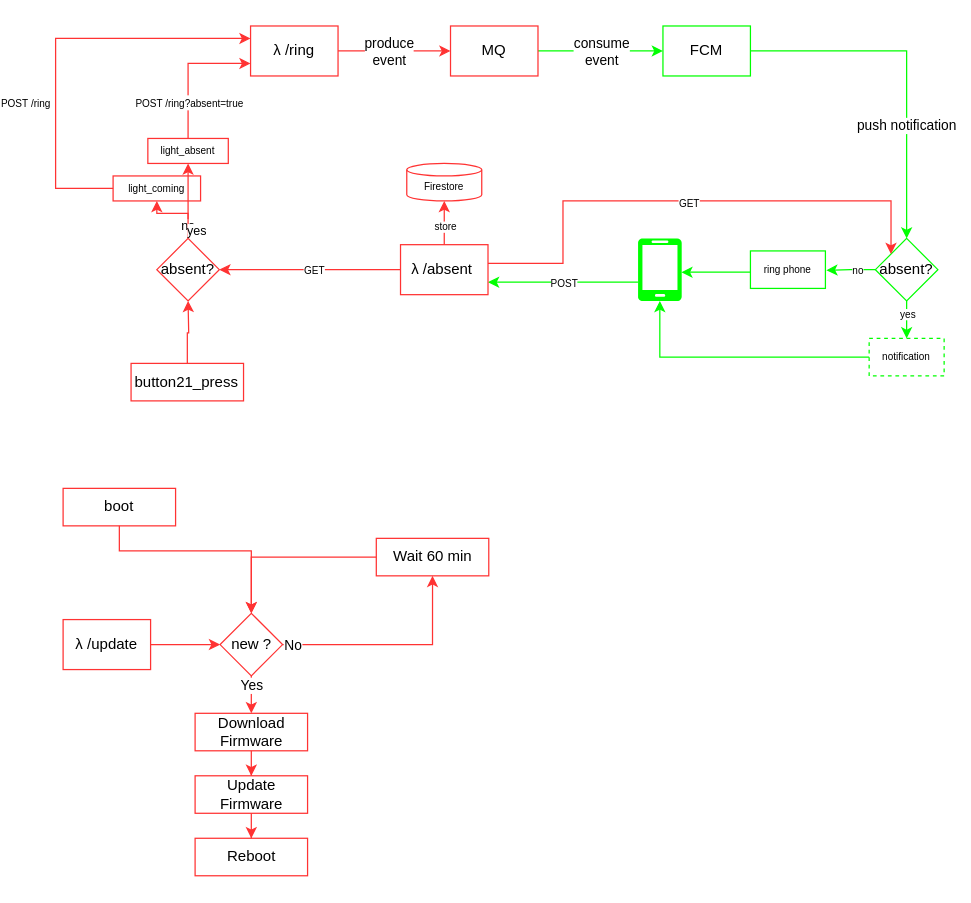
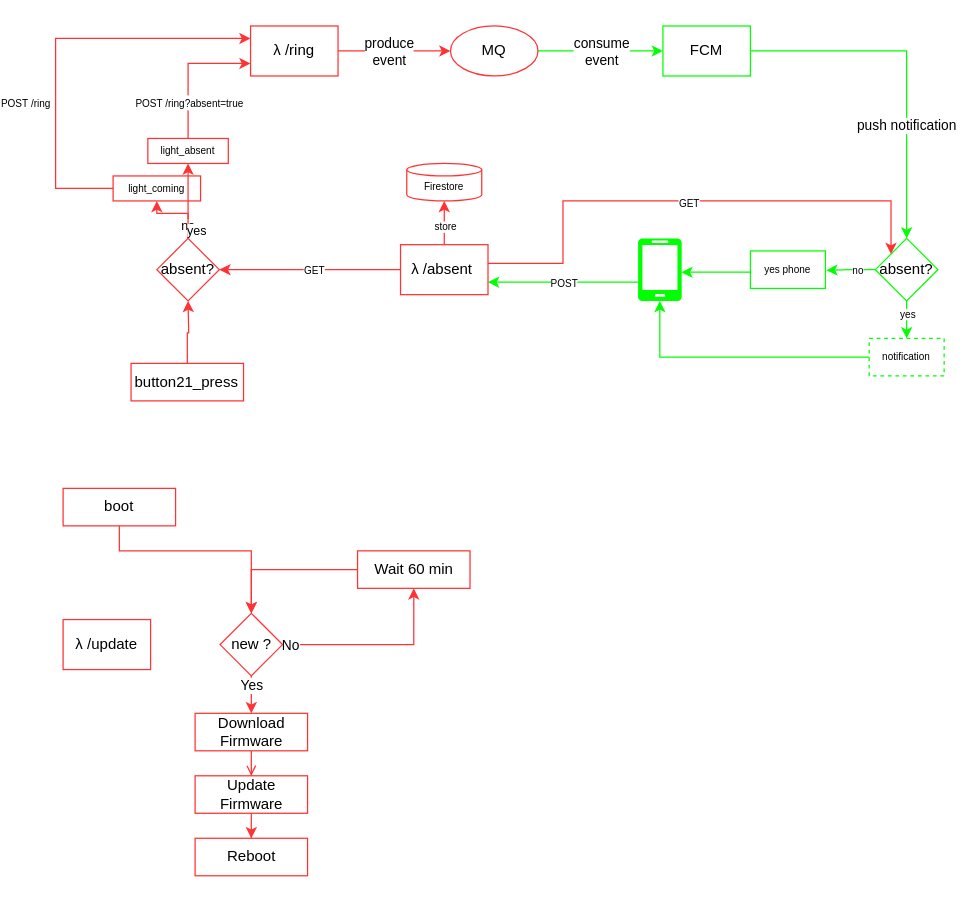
node "MQ": shape rectangle -> ellipse
node "ring phone": label "ring phone" -> "yes phone"
node "Wait 60 min": moved (433, 557) -> (414, 569)
edge "λ /update" -> "new ?": removed
edge "Download Firmware" -> "Update Firmware": arrowhead classic -> open
